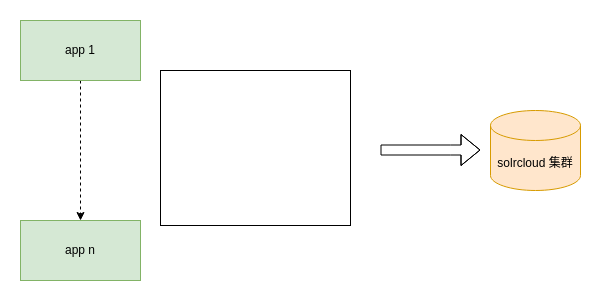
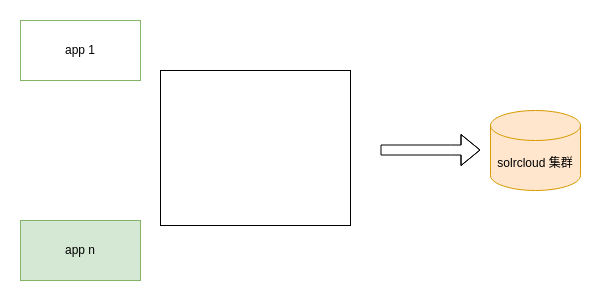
node "app 1": fillcolor #d5e8d4 -> #ffffff
edge "app 1" -> "app n": removed
